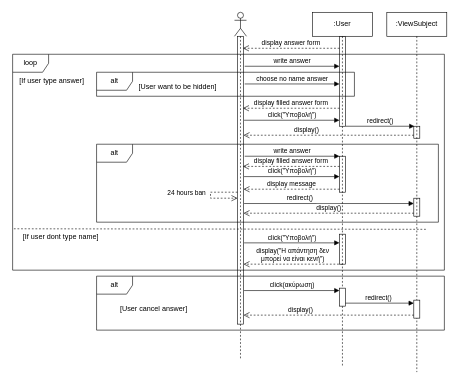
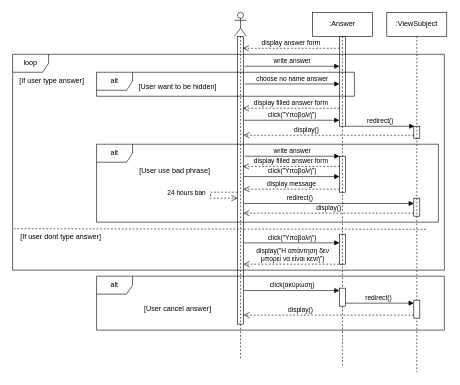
node ":User": label ":User" -> ":Answer"
node "[User use bad phrase]": added
node "[If user dont type name]": label "[If user dont type name]" -> "[If user dont type answer]"
node "[User cancel answer]": moved (153, 309) -> (177, 309)
